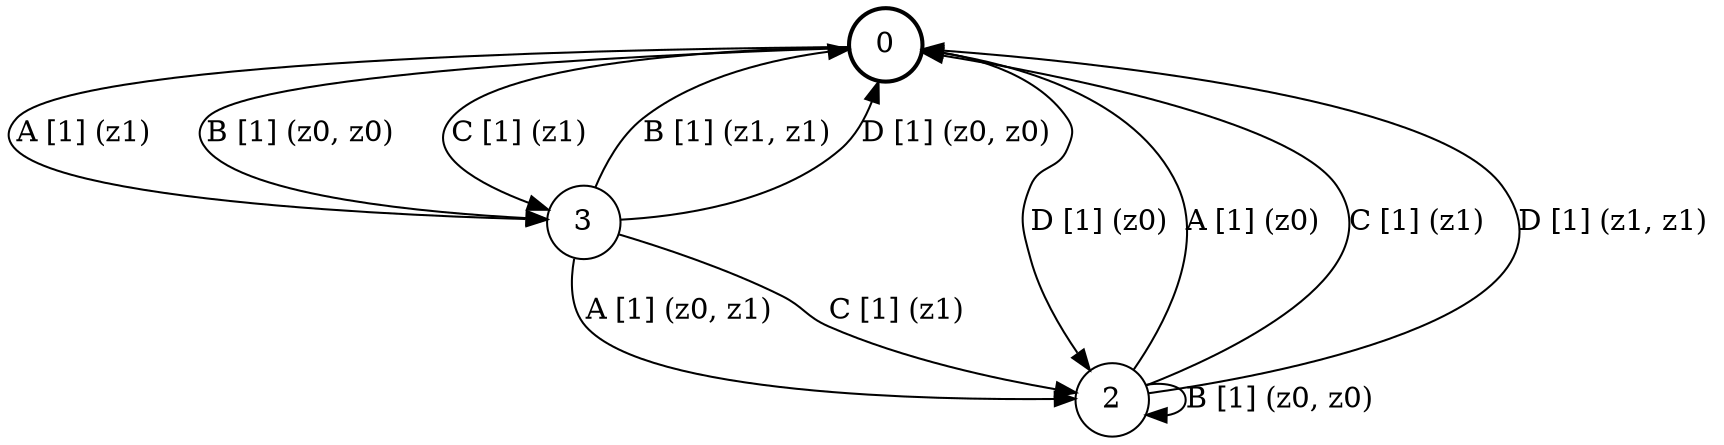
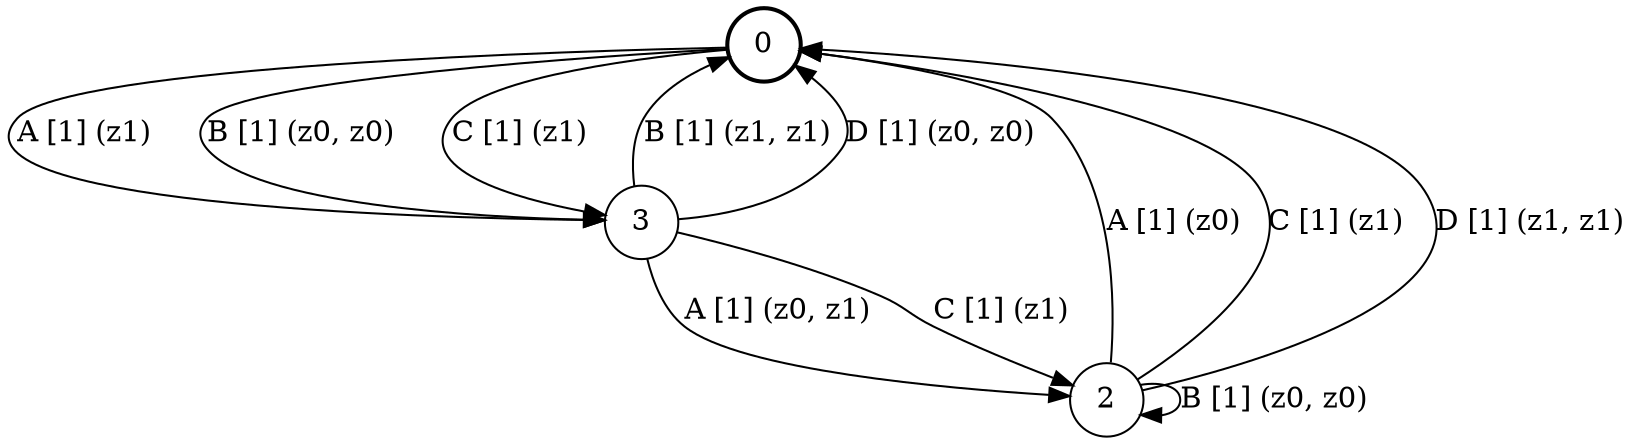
edge "0" -> "2": removed, label "D [1] (z0)"
